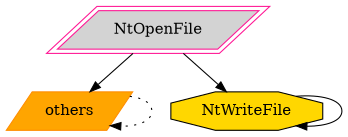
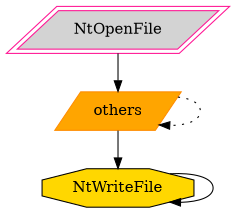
edge "NtOpenFile" -> "NtWriteFile": now "others" -> "NtWriteFile"
